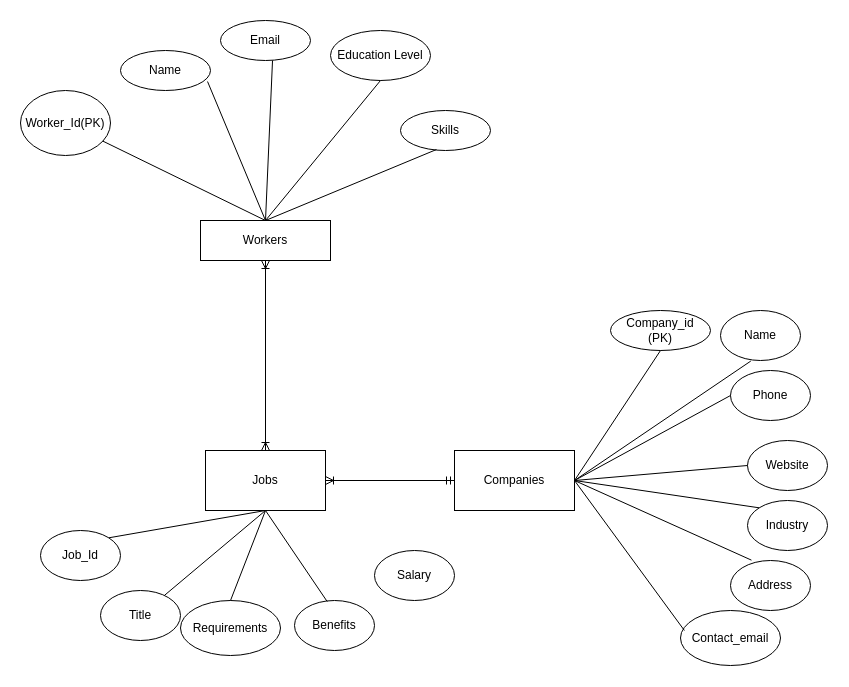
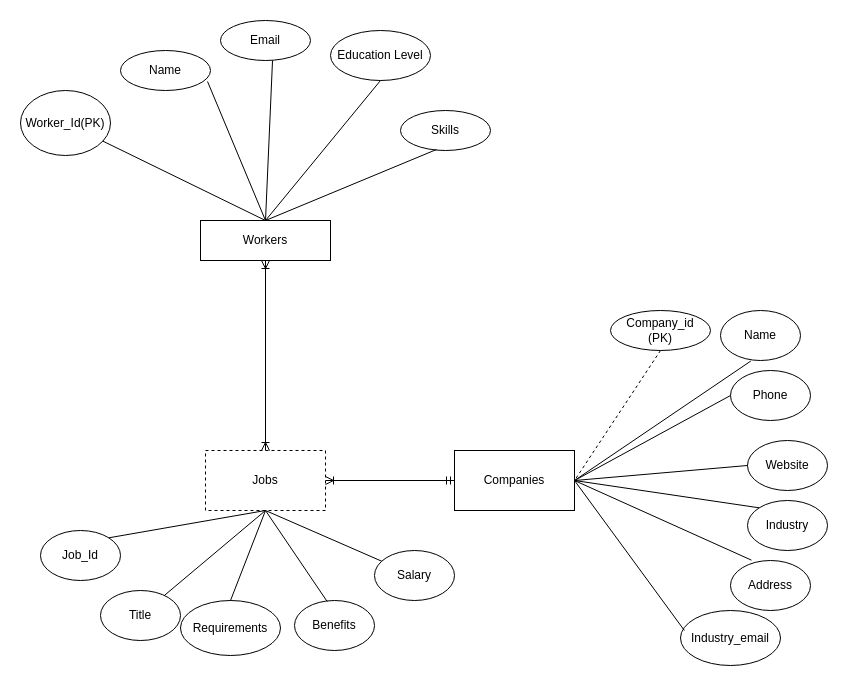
edge "Company_id (PK)" -- "Companies": style solid -> dashed
node "Jobs": style solid -> dashed
edge "Jobs" -- "Salary": added
node "Contact_email": label "Contact_email" -> "Industry_email"
